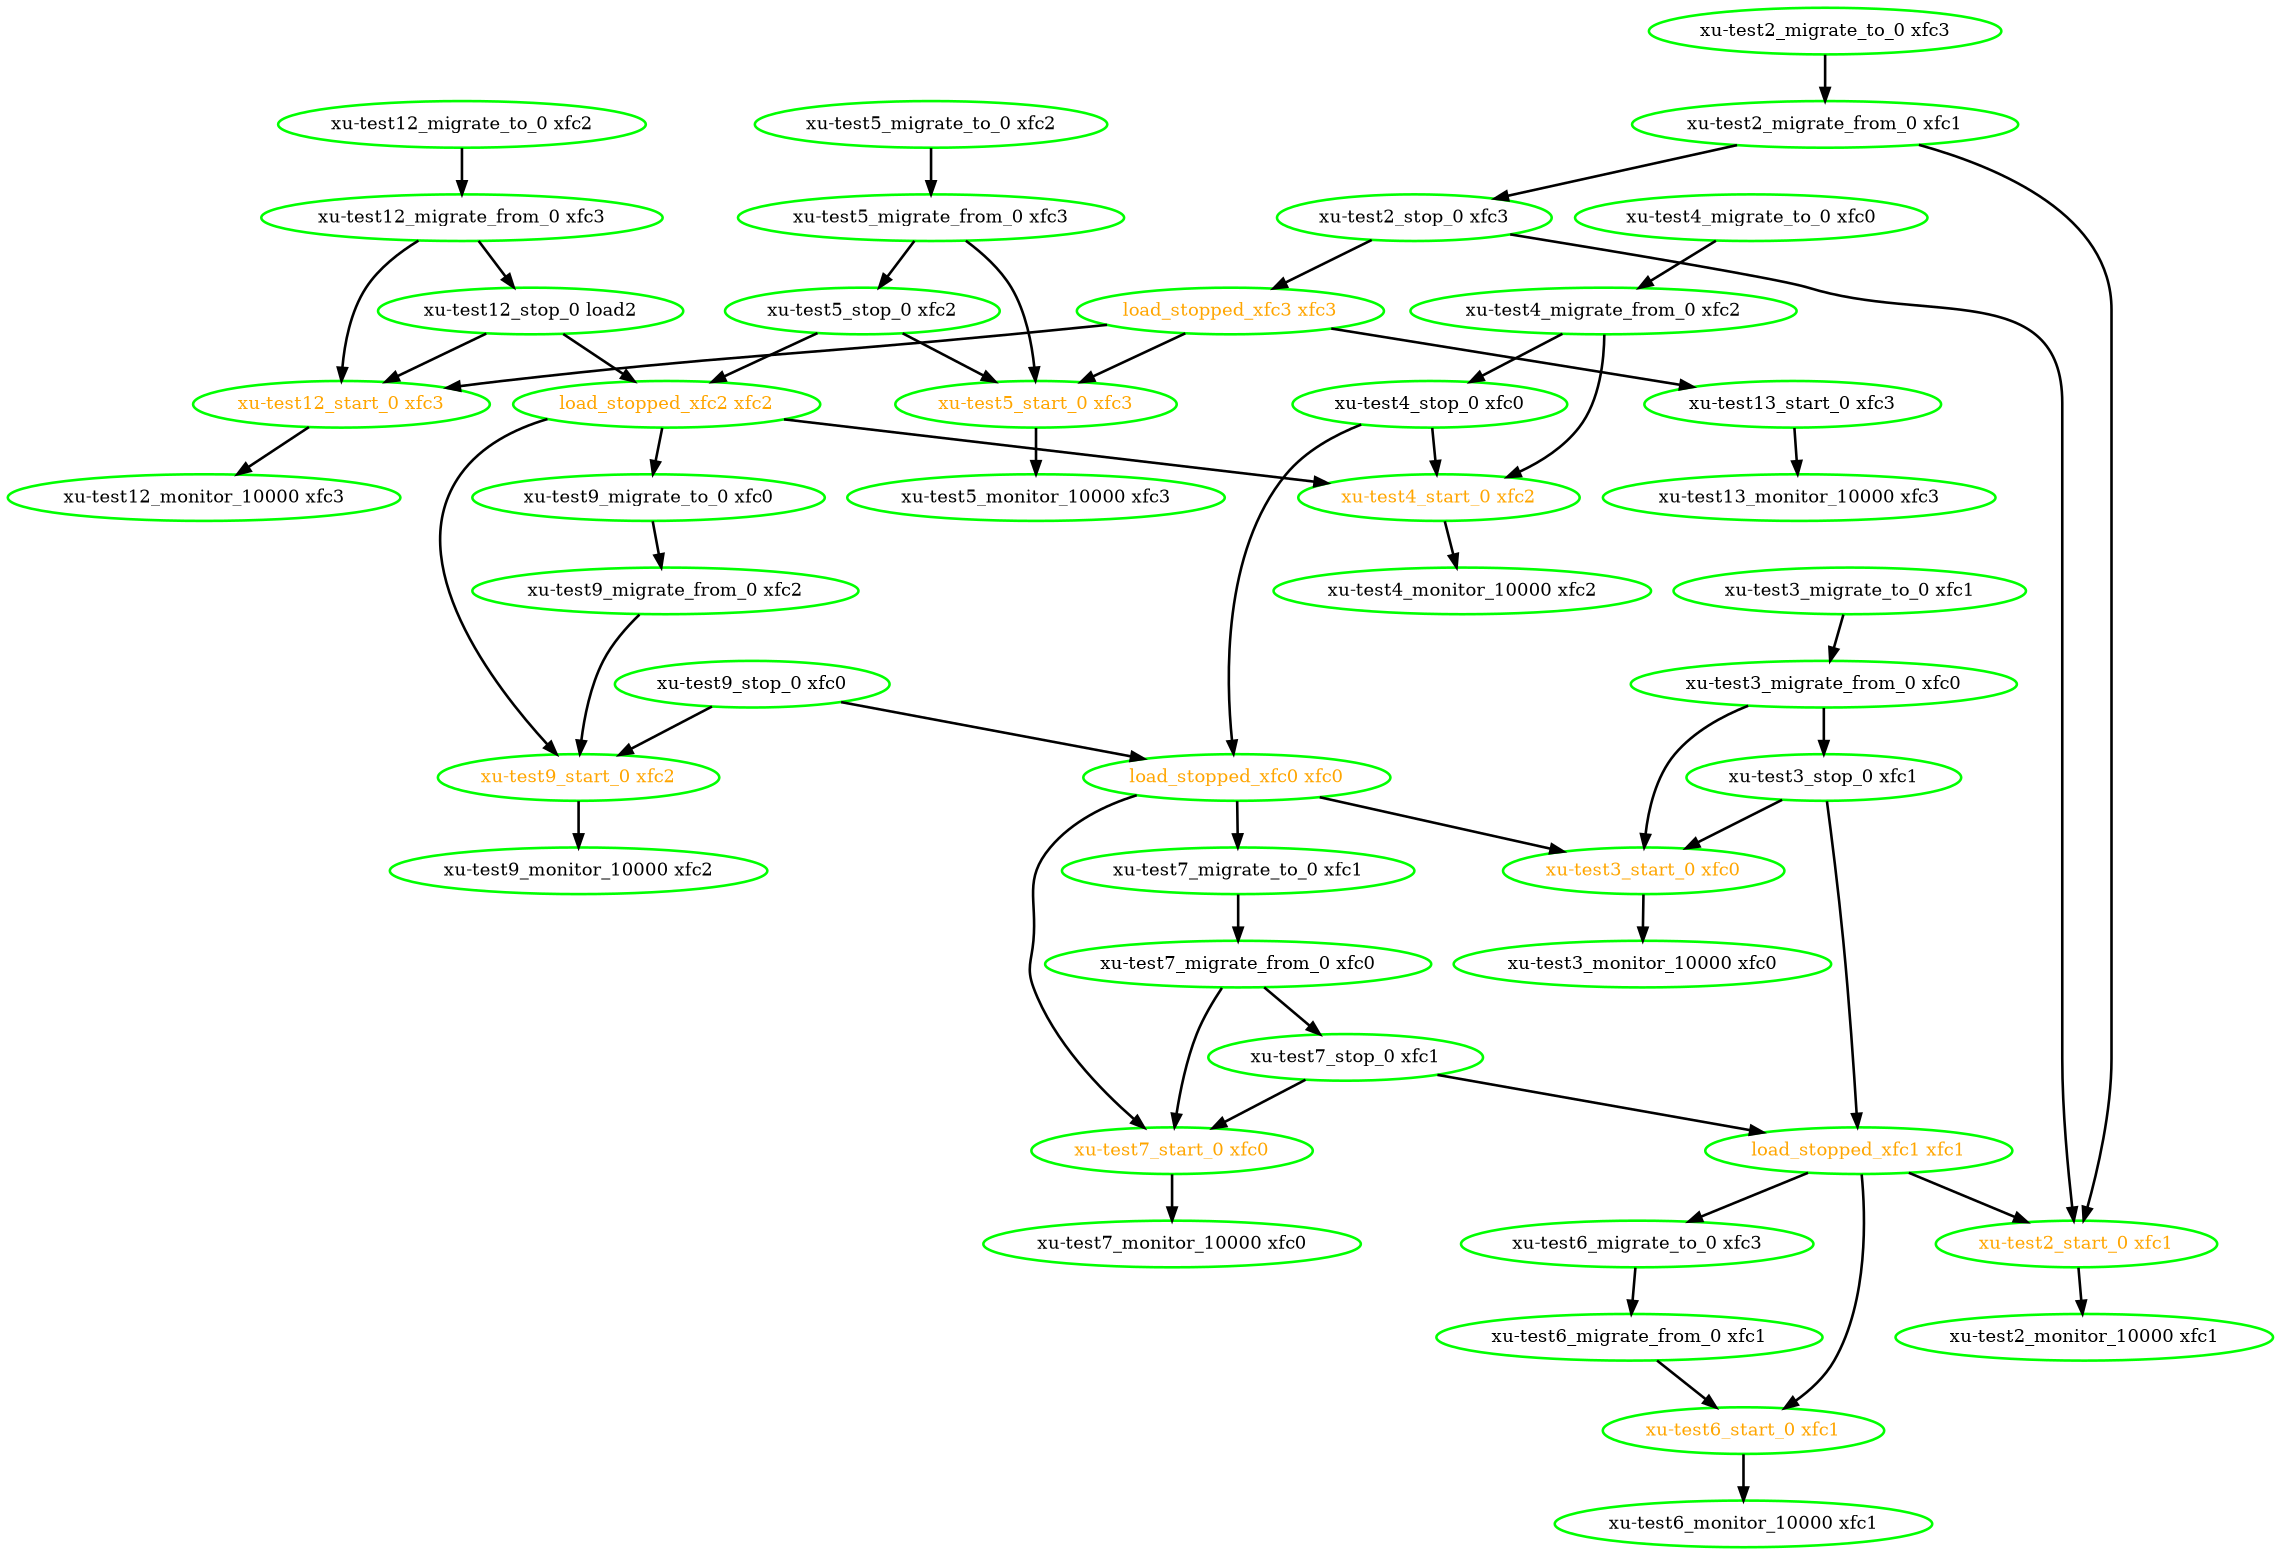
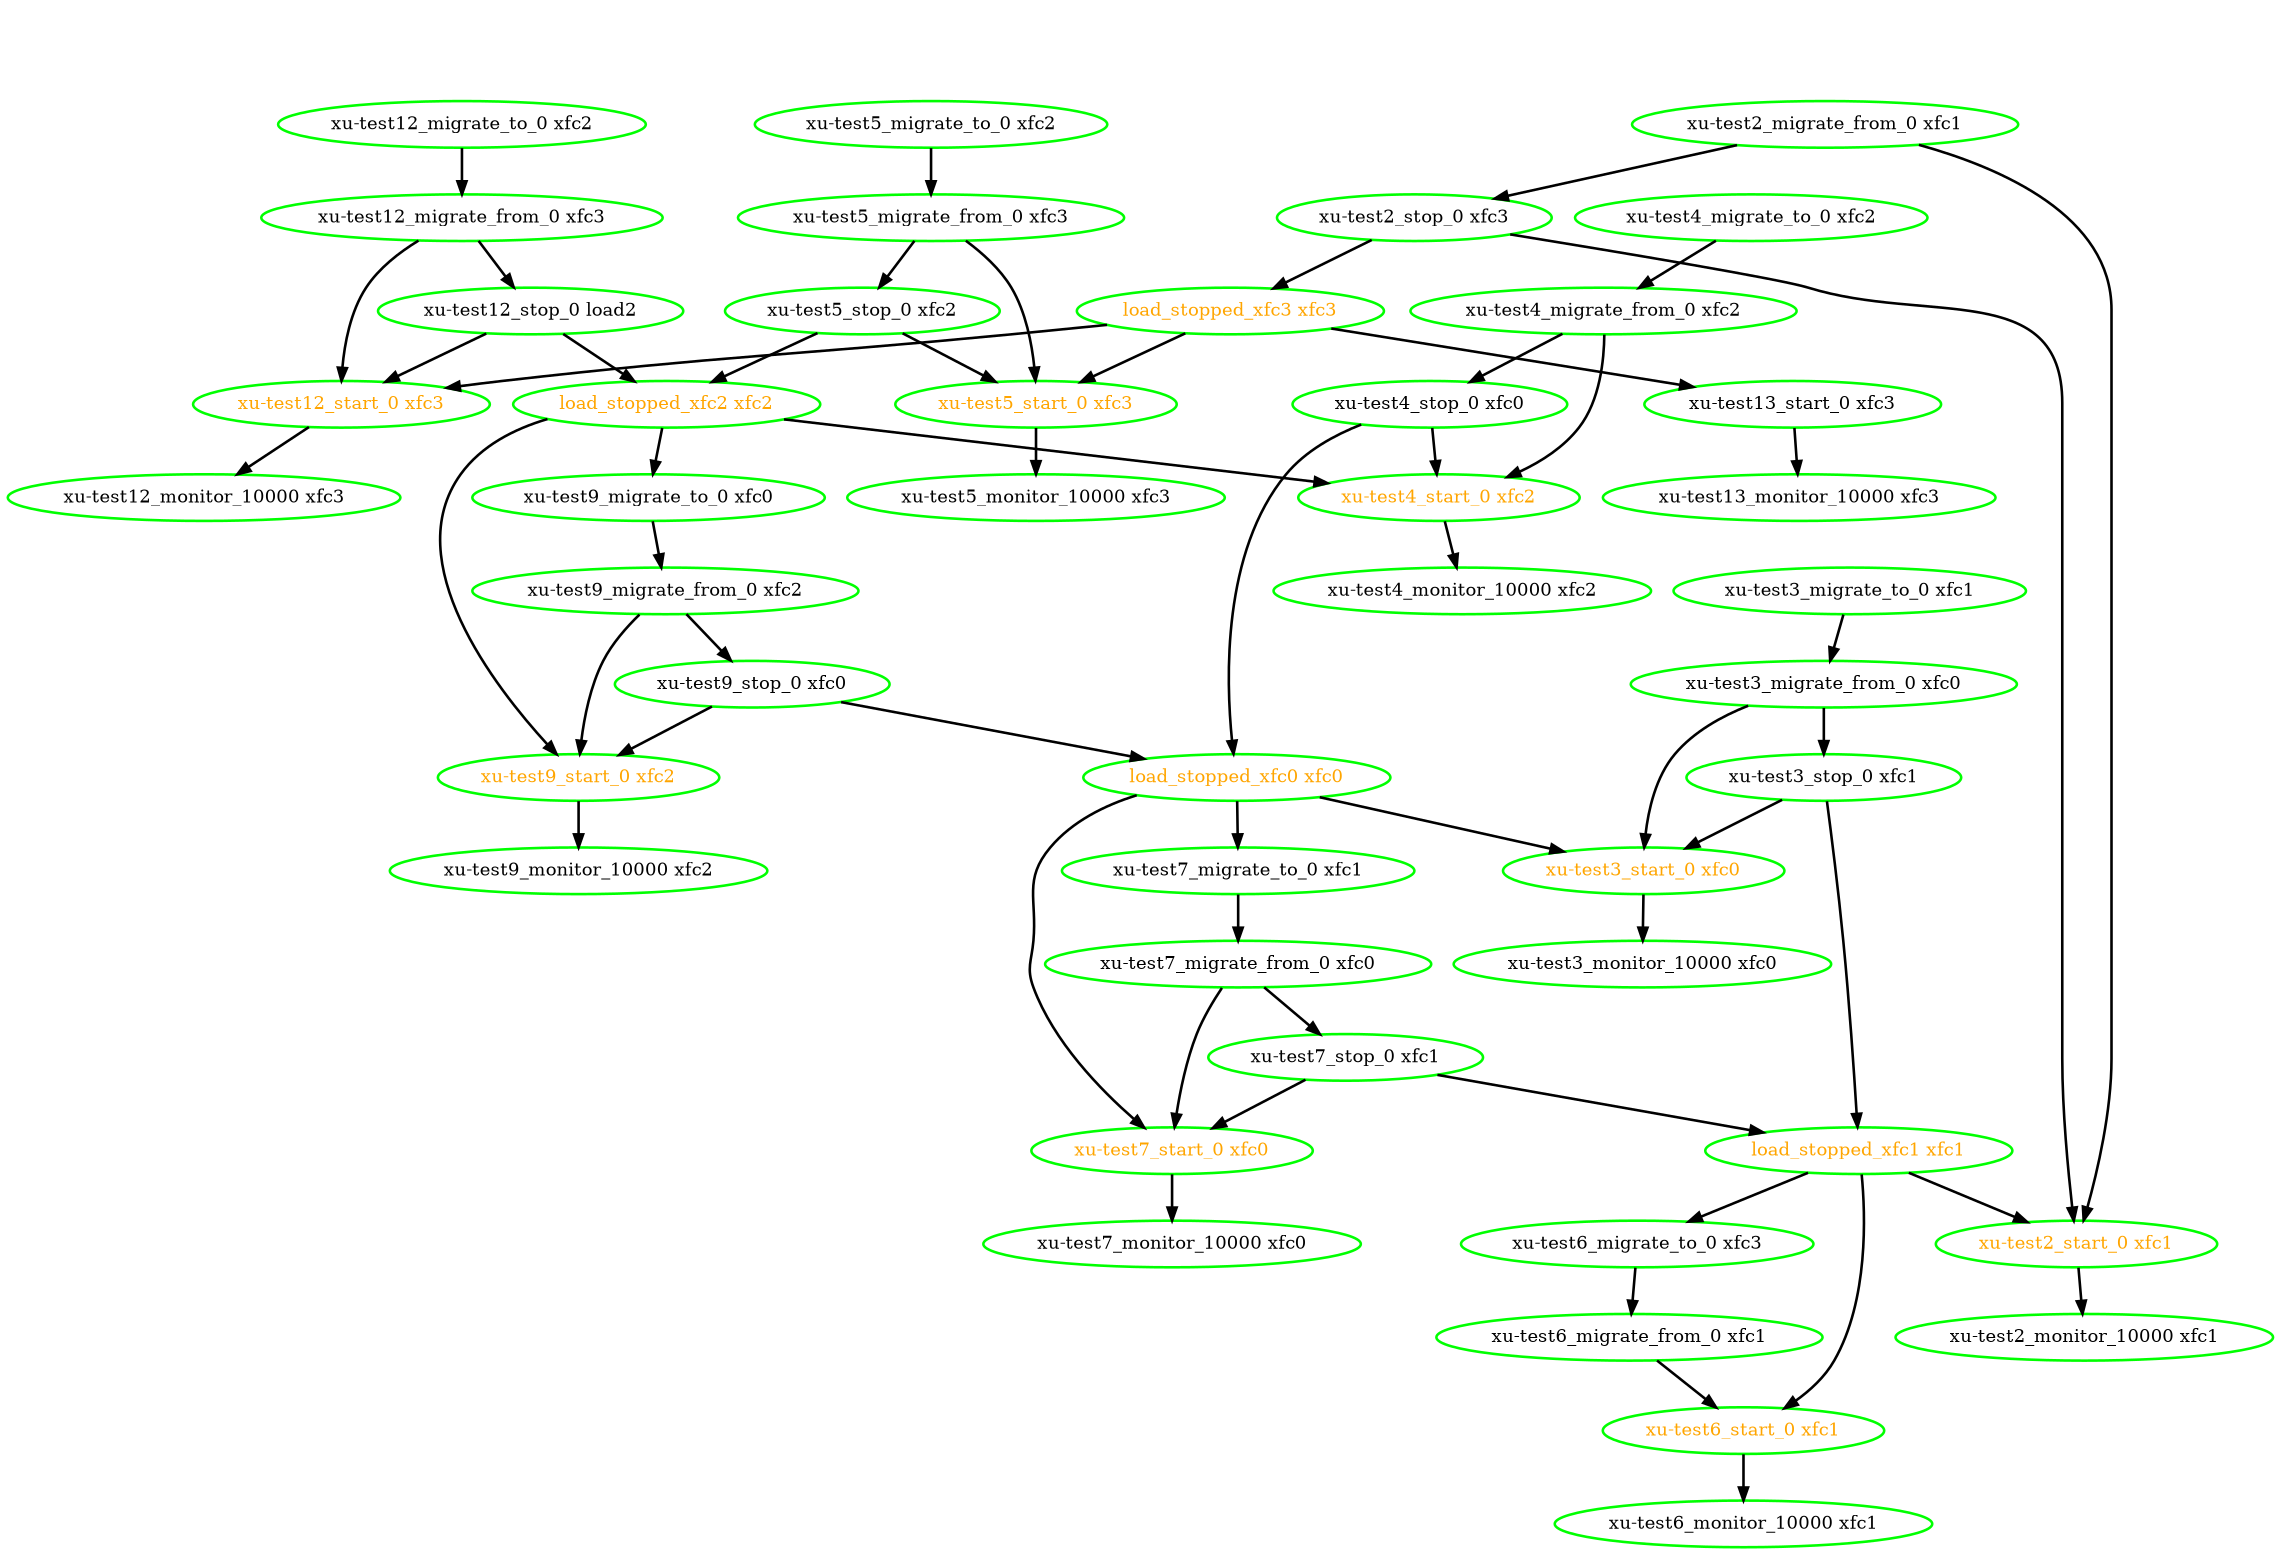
node "xu-test2_migrate_to_0 xfc3": removed
node "xu-test4_migrate_to_0 xfc0": label "xu-test4_migrate_to_0 xfc0" -> "xu-test4_migrate_to_0 xfc2"
edge "xu-test9_migrate_from_0 xfc2" -> "xu-test9_stop_0 xfc0": added
